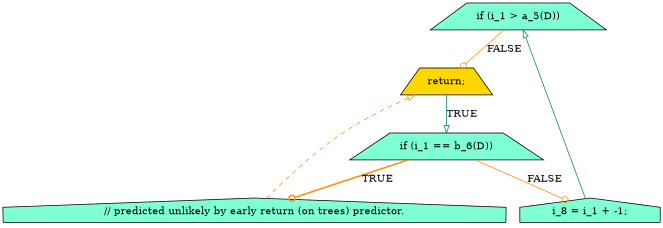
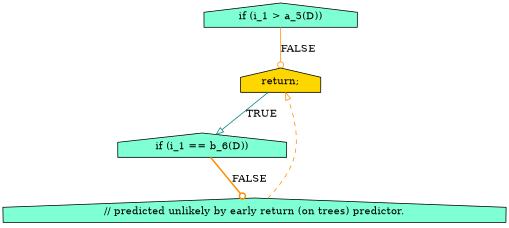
node "if (i_1 > a_5(D))": shape trapezium -> house
node "return;": shape trapezium -> house
node "if (i_1 == b_6(D))": shape trapezium -> house
edge "if (i_1 == b_6(D))" -> "// predicted unlikely by early return (on trees) predictor.": label "TRUE" -> "FALSE"
node "i_8 = i_1 + -1;": removed
